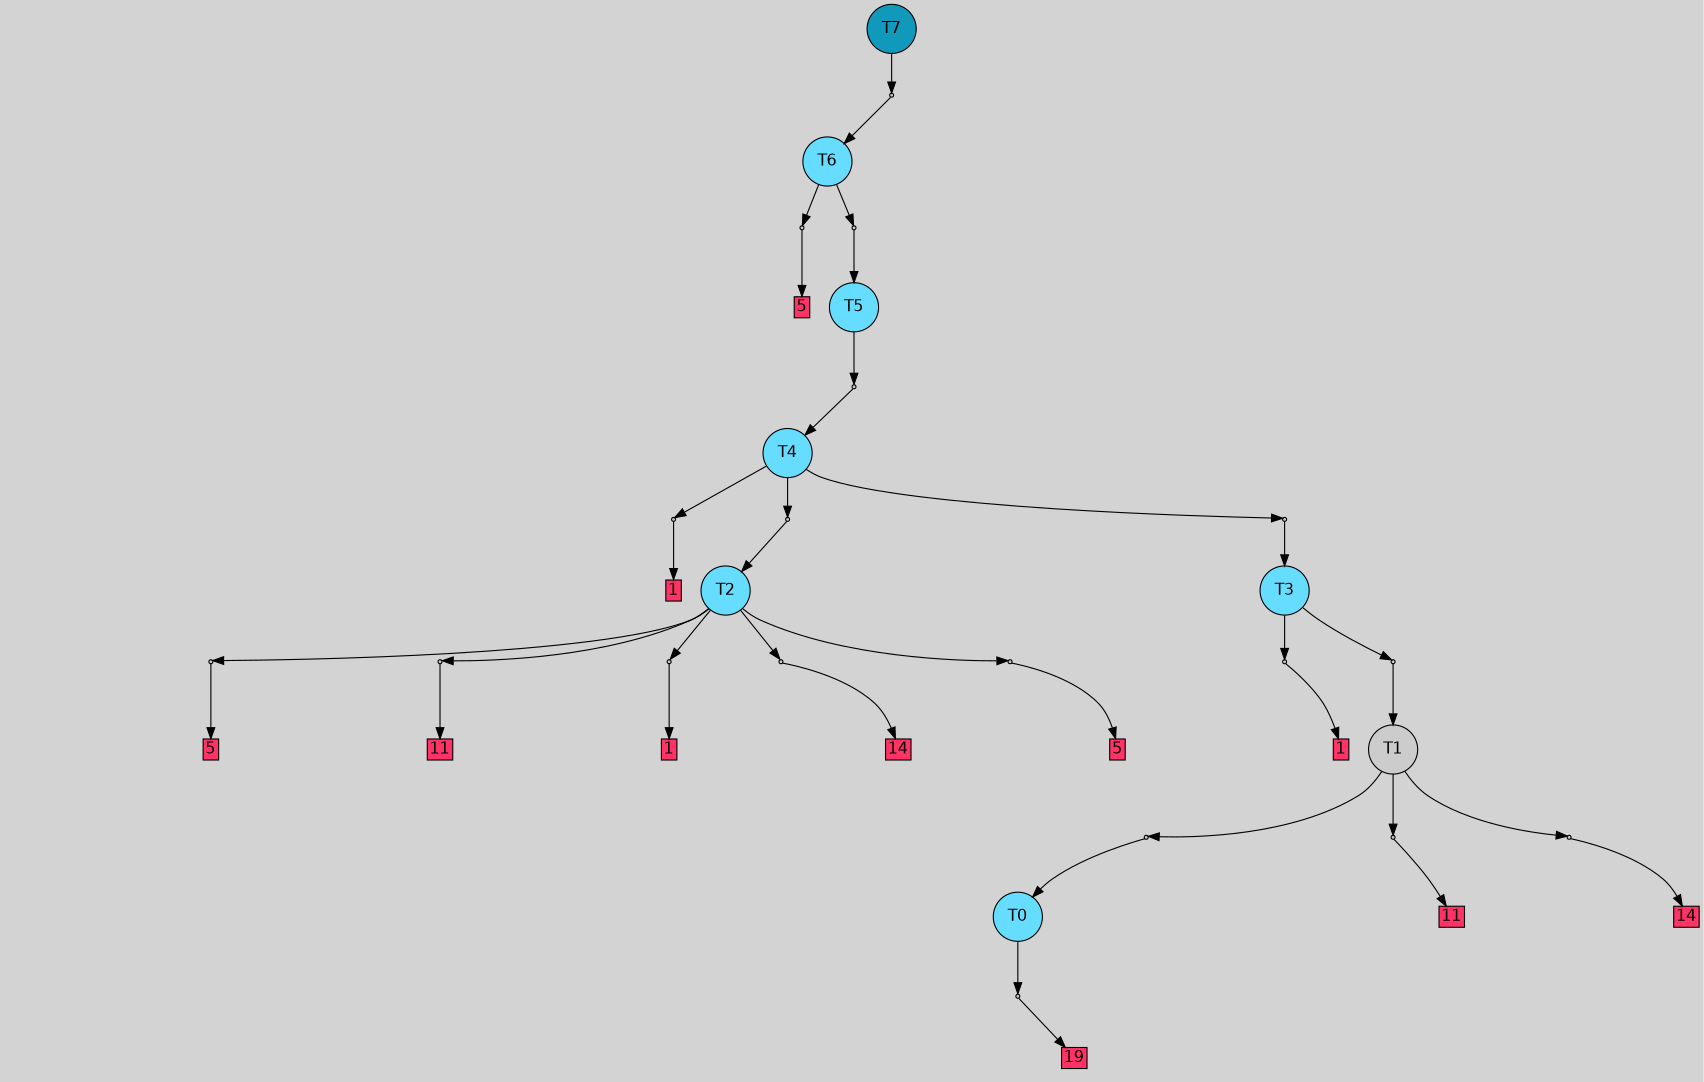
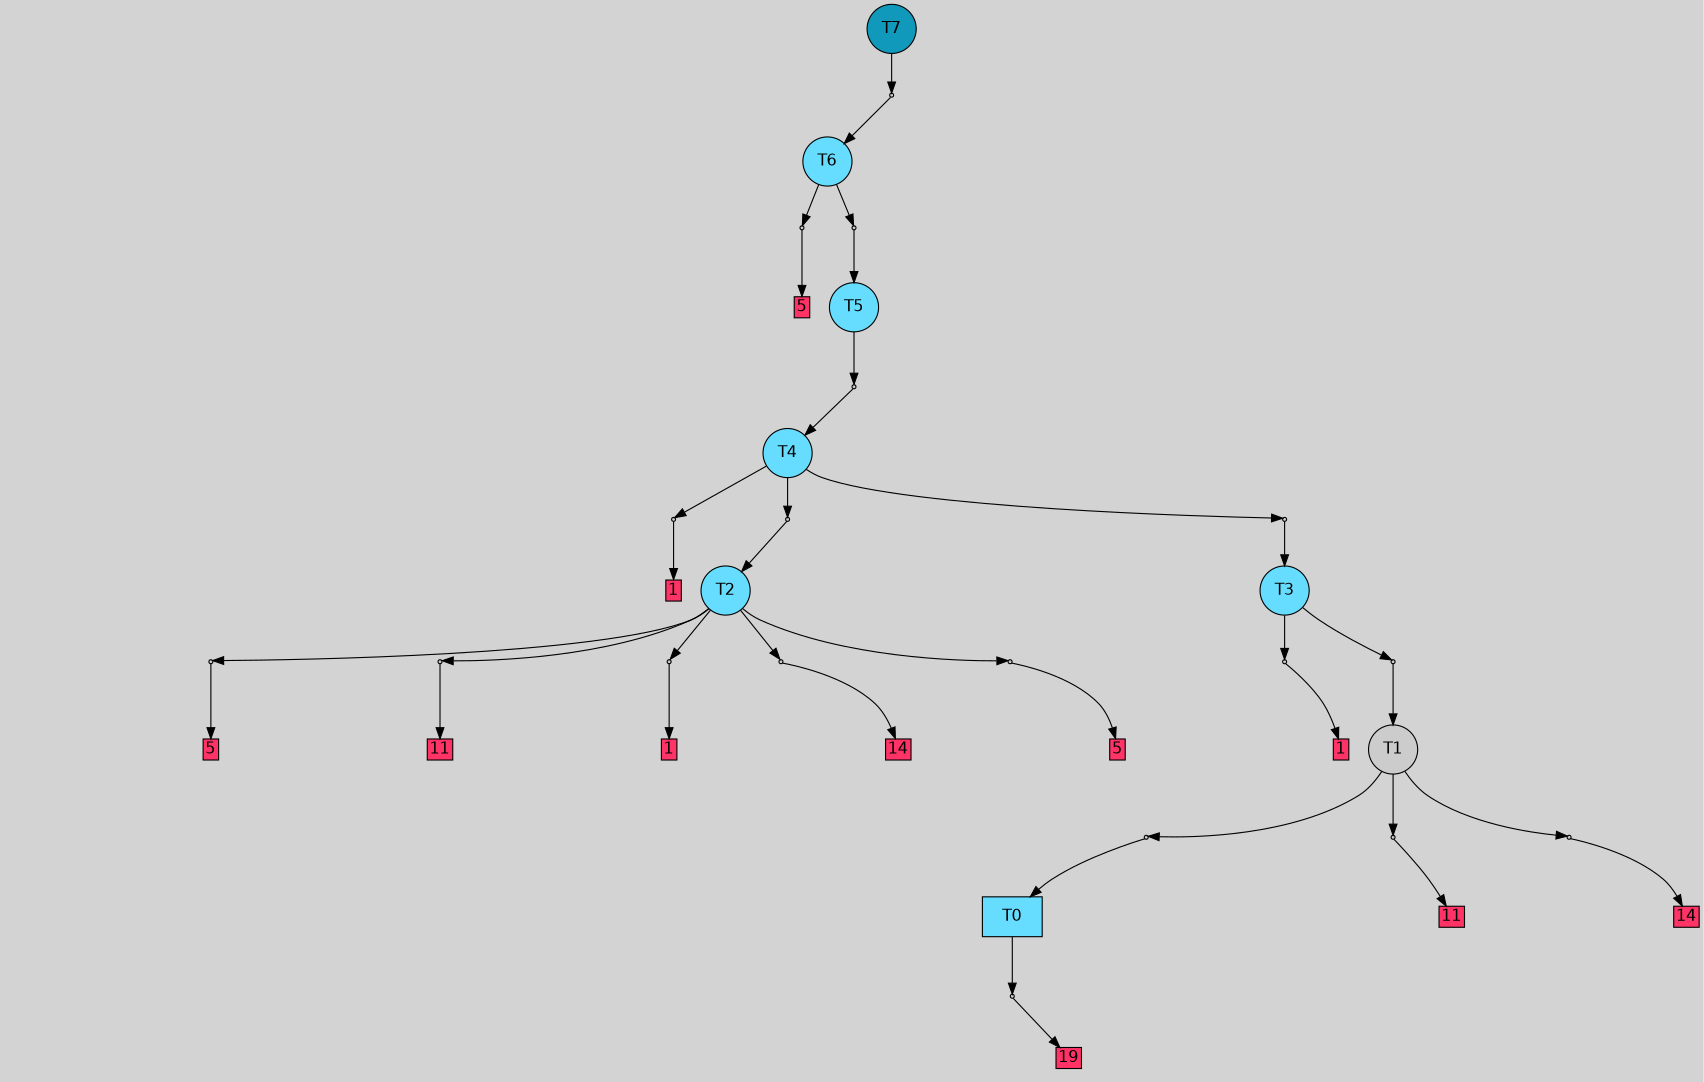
node "T0": shape circle -> box
